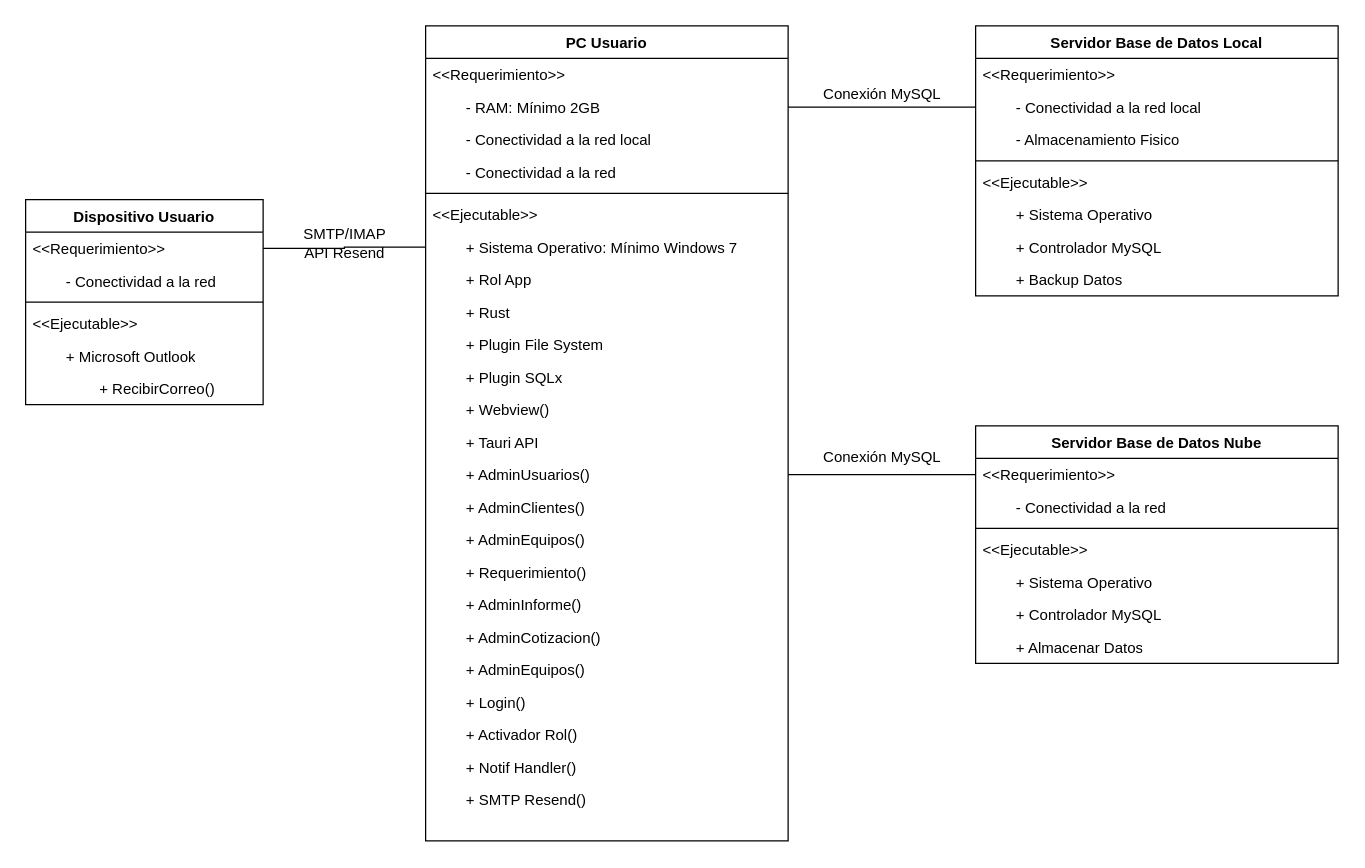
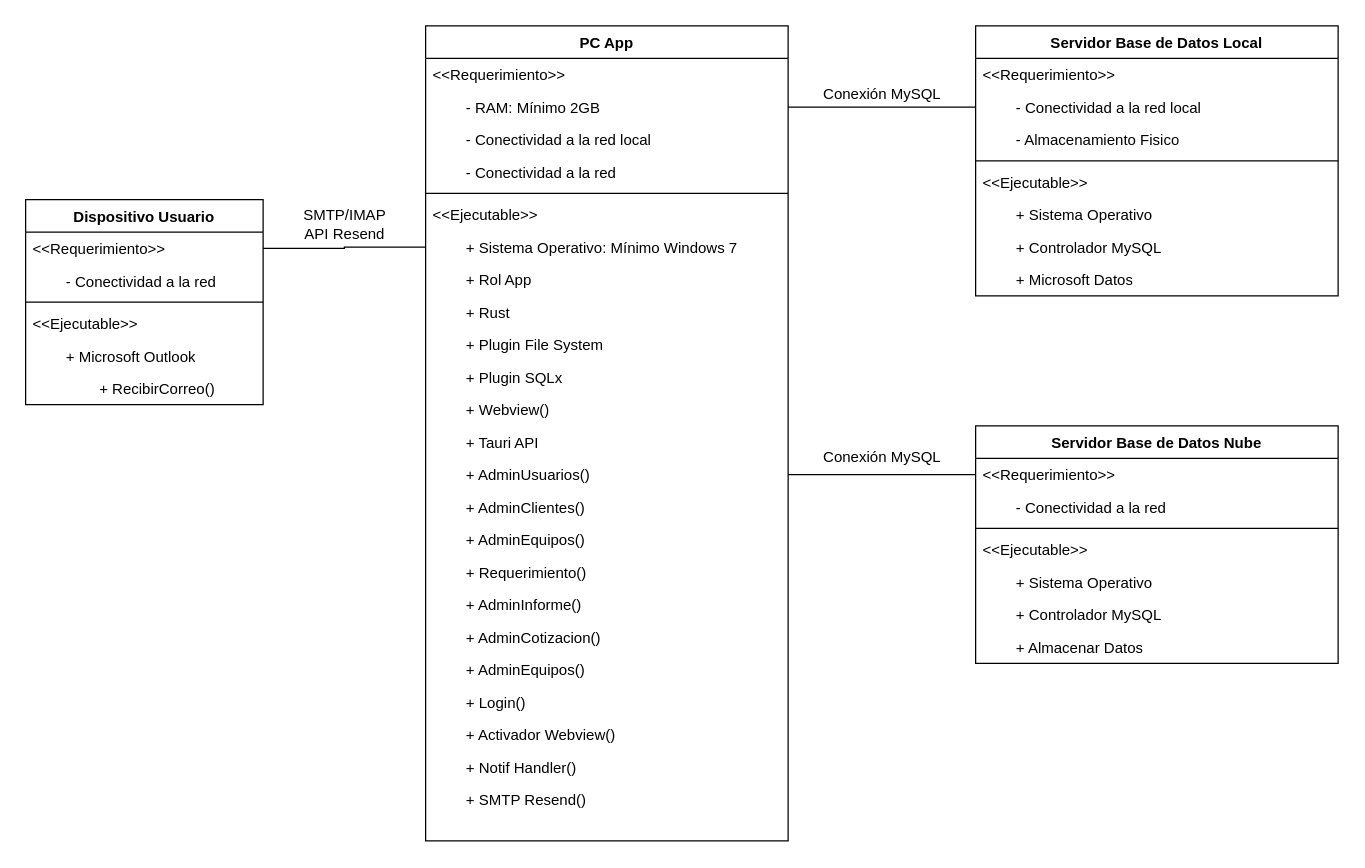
node "PC Usuario": label "PC Usuario" -> "PC App"
node "SMTP/IMAP API Resend": moved (344, 243) -> (344, 224)
node "+ Backup Datos": label "+ Backup Datos" -> "+ Microsoft Datos"
node "+ Activador Rol()": label "+ Activador Rol()" -> "+ Activador Webview()"
